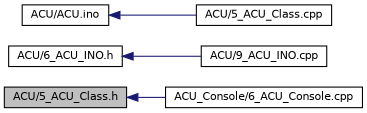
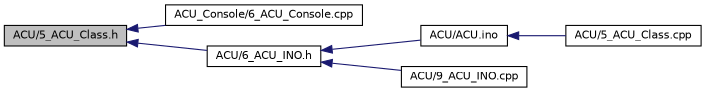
edge "ACU/ACU.ino" -> "ACU/6_ACU_INO.h": added
edge "ACU/6_ACU_INO.h" -> "ACU/5_ACU_Class.h": added
